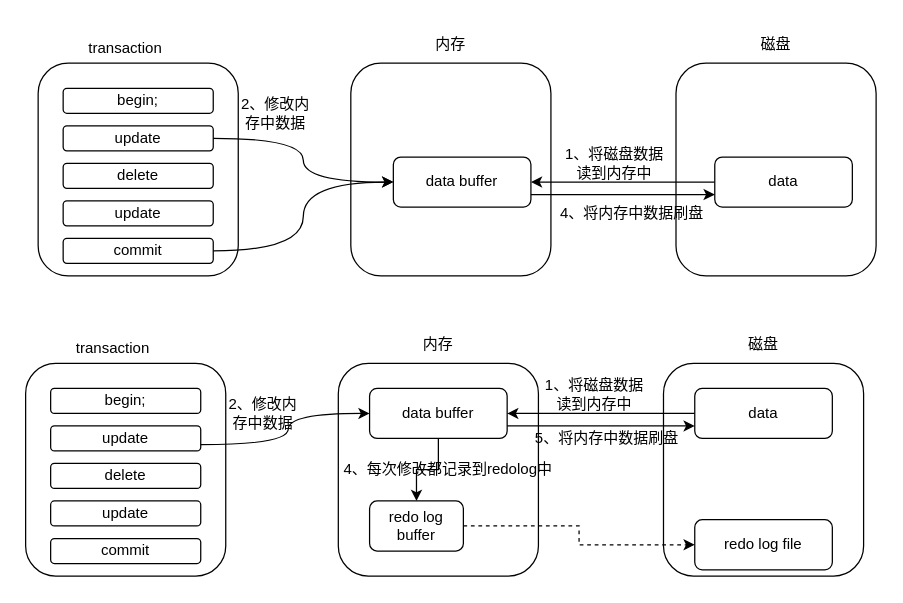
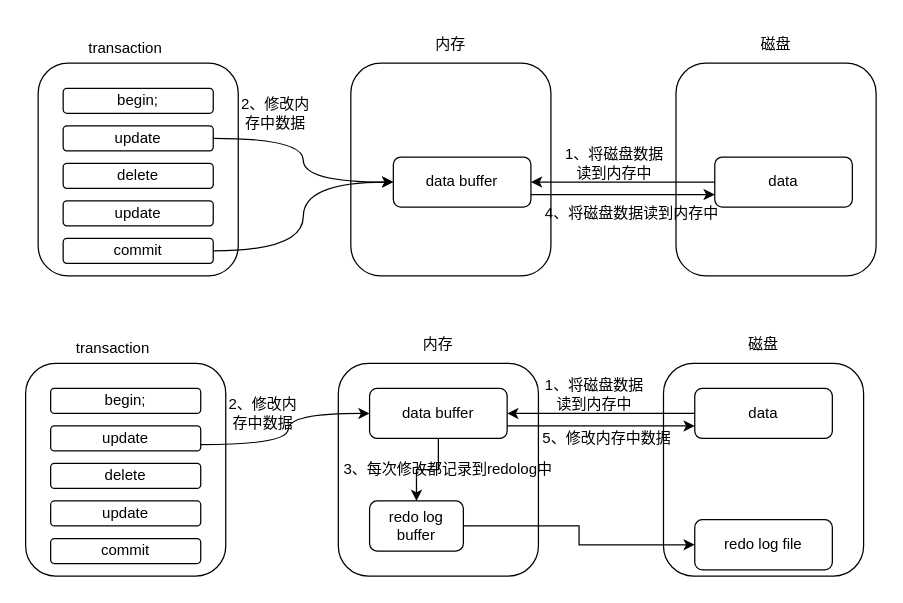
node "4、将内存中数据刷盘": label "4、将内存中数据刷盘" -> "4、将磁盘数据读到内存中"
node "5、将内存中数据刷盘": label "5、将内存中数据刷盘" -> "5、修改内存中数据"
node "4、每次修改都记录到redolog中": label "4、每次修改都记录到redolog中" -> "3、每次修改都记录到redolog中"
edge "redo log buffer" -> "redo log file": style dashed -> solid
